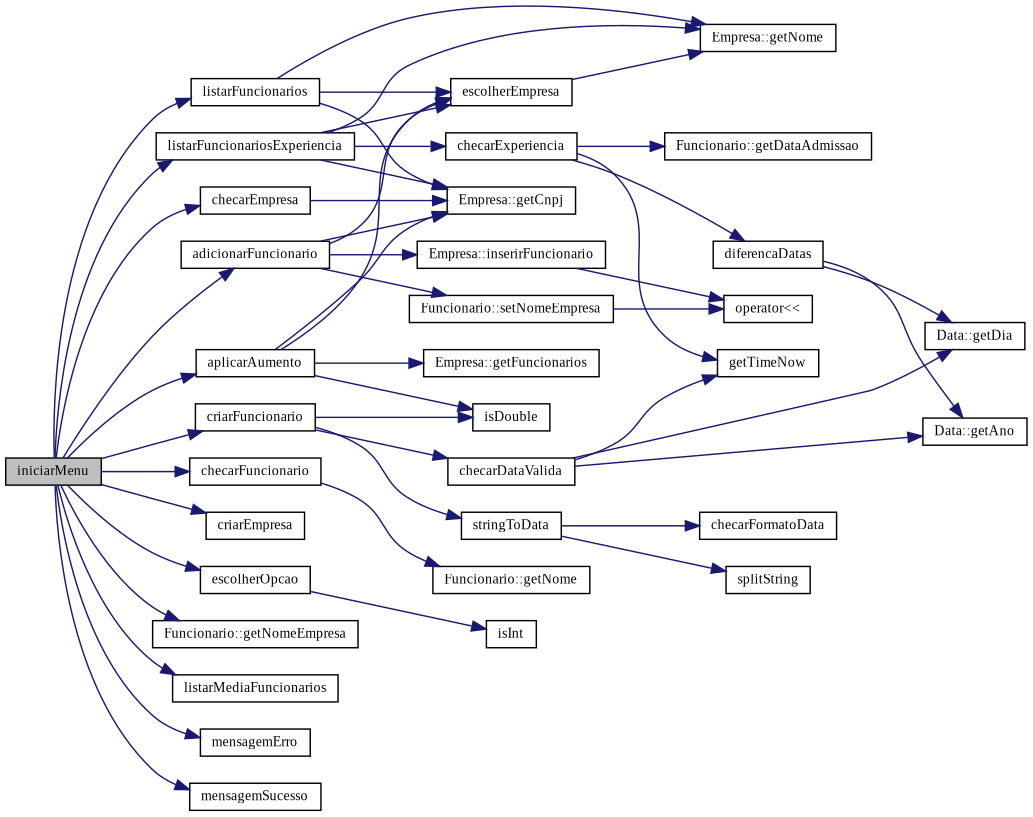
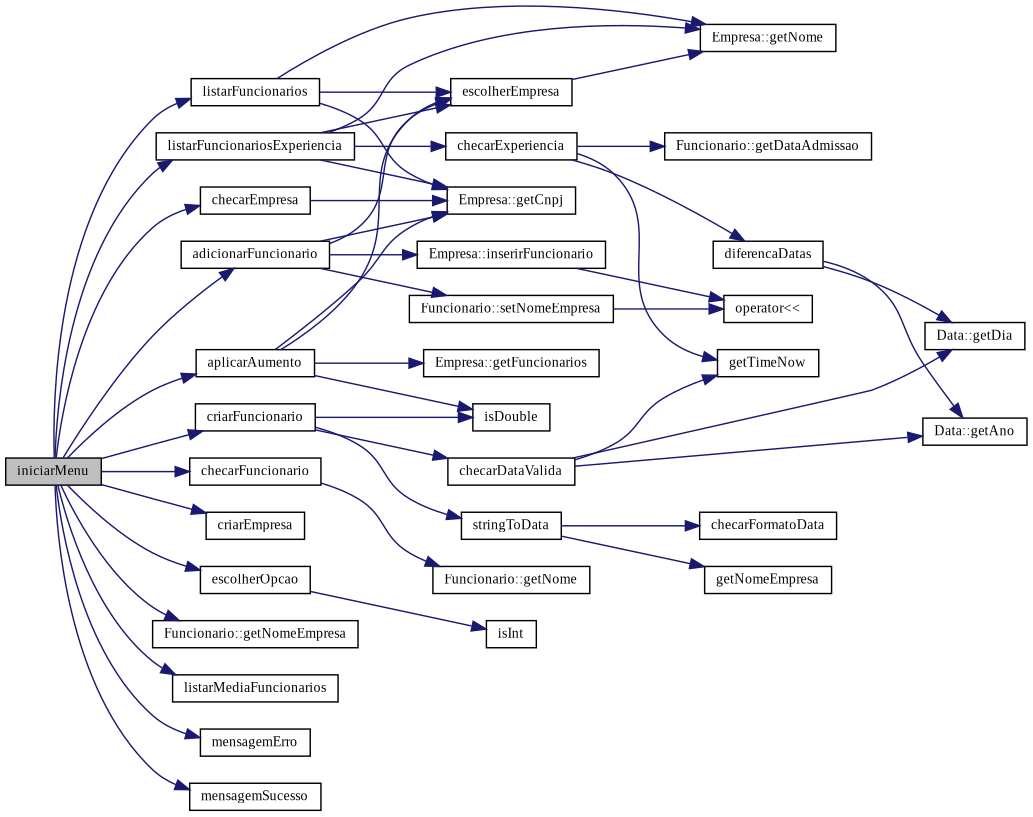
node "splitString": label "splitString" -> "getNomeEmpresa"
